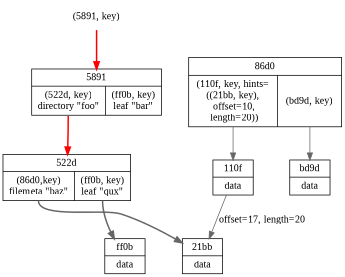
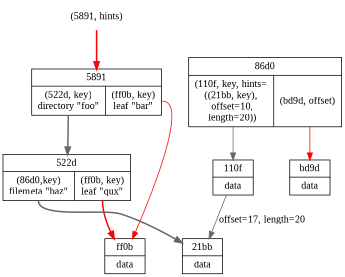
node "(5891, key)": label "(5891, key)" -> "(5891, hints)"
node "86d0": text "(bd9d, key)" -> "(bd9d, offset)"
edge "5891" -> "522d": color red -> gray40
edge "86d0" -> "bd9d": color gray40 -> red
edge "5891" -> "ff0b": added
edge "522d" -> "ff0b": color gray40 -> red
